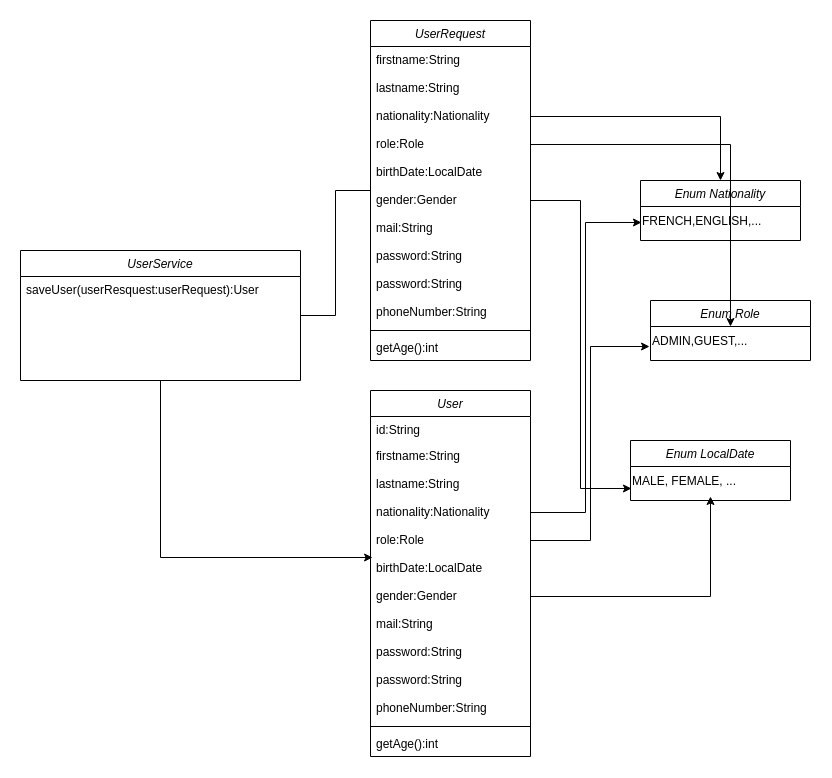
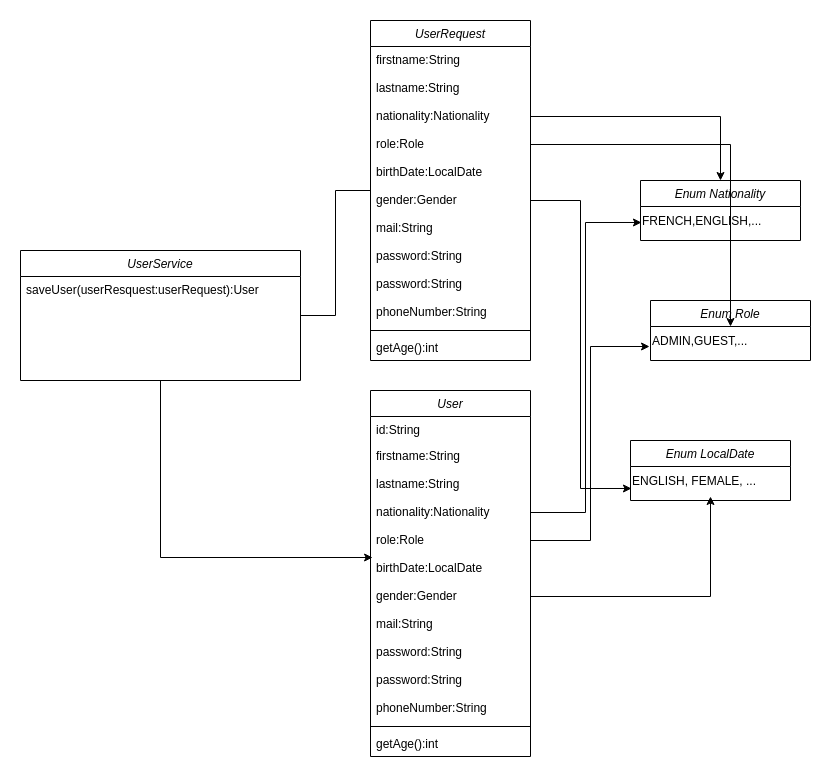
node "MALE, FEMALE, ...": label "MALE, FEMALE, ..." -> "ENGLISH, FEMALE, ..."
